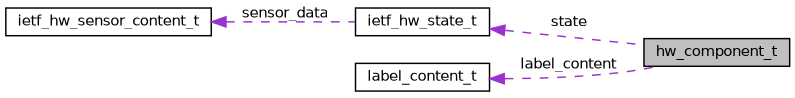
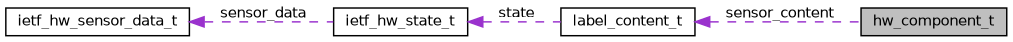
node "ietf_hw_sensor_content_t": label "ietf_hw_sensor_content_t" -> "ietf_hw_sensor_data_t"
edge "hw_component_t" -> "ietf_hw_state_t": now "label_content_t" -> "ietf_hw_state_t"
edge "hw_component_t" -> "label_content_t": label " label_content" -> " sensor_content"
